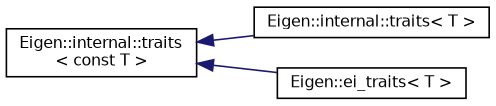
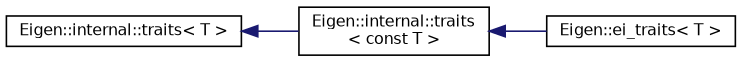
edge "Eigen::internal::traits< T >" -> "Eigen::internal::traits < const T >": reversed
